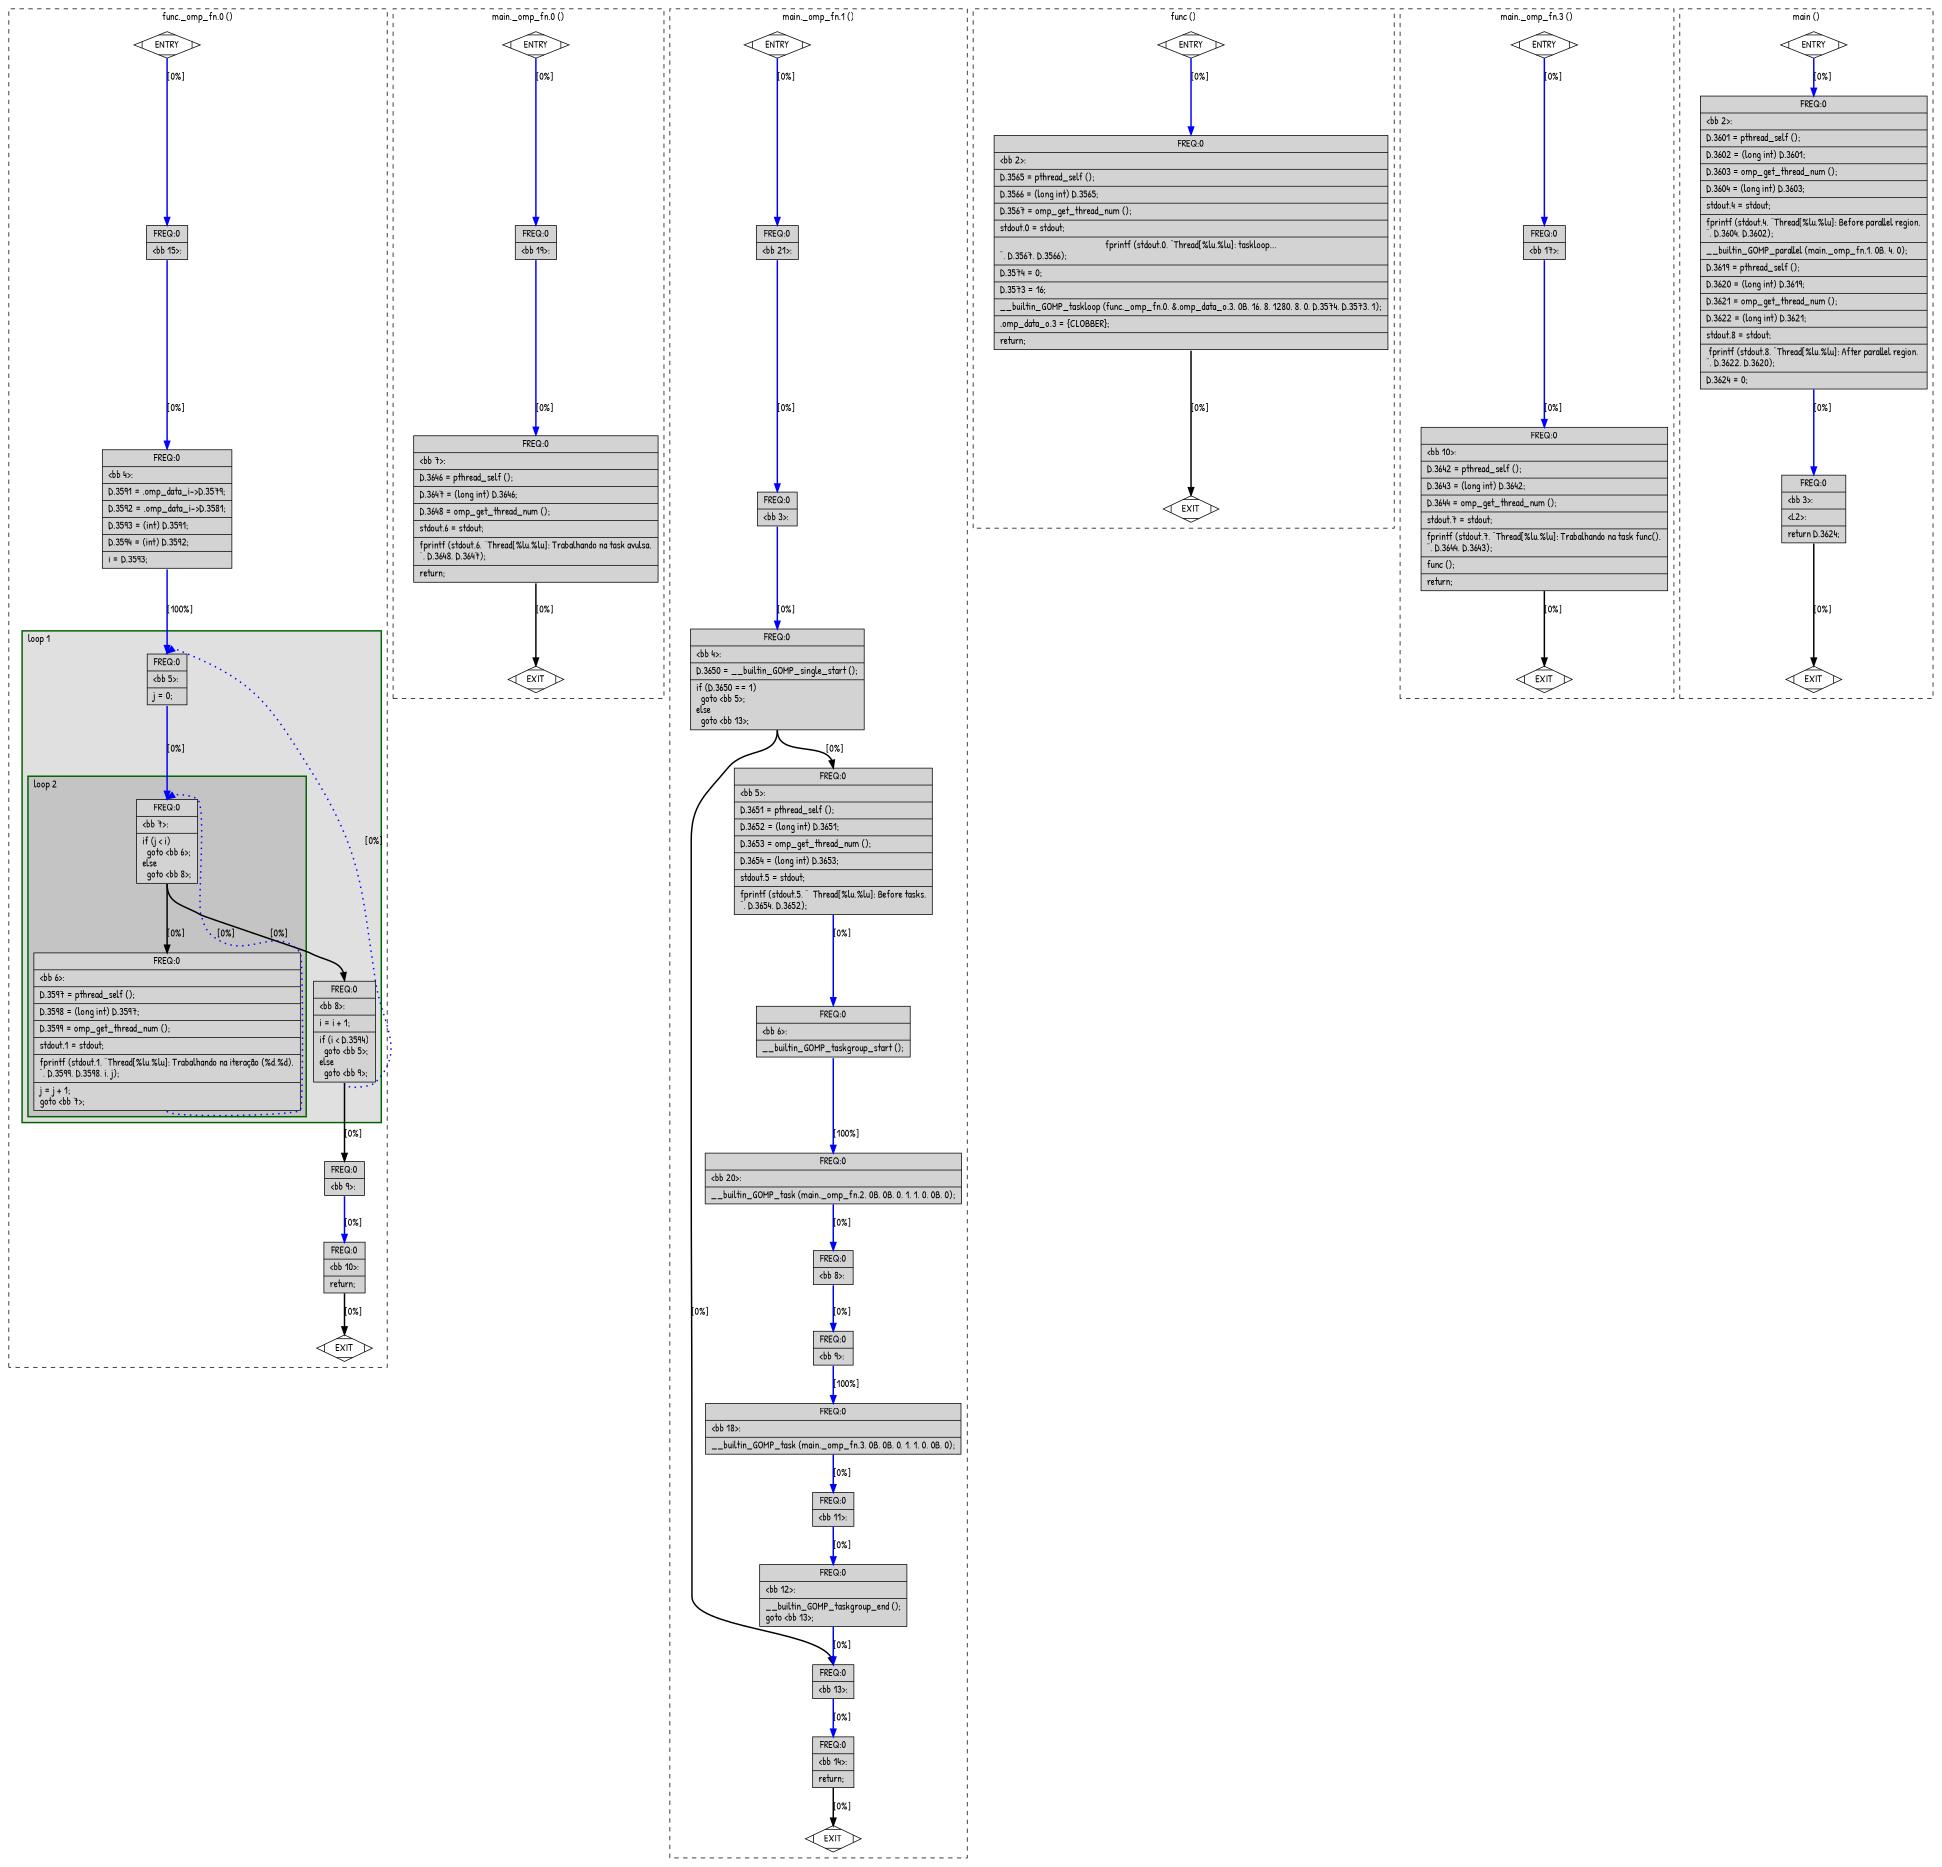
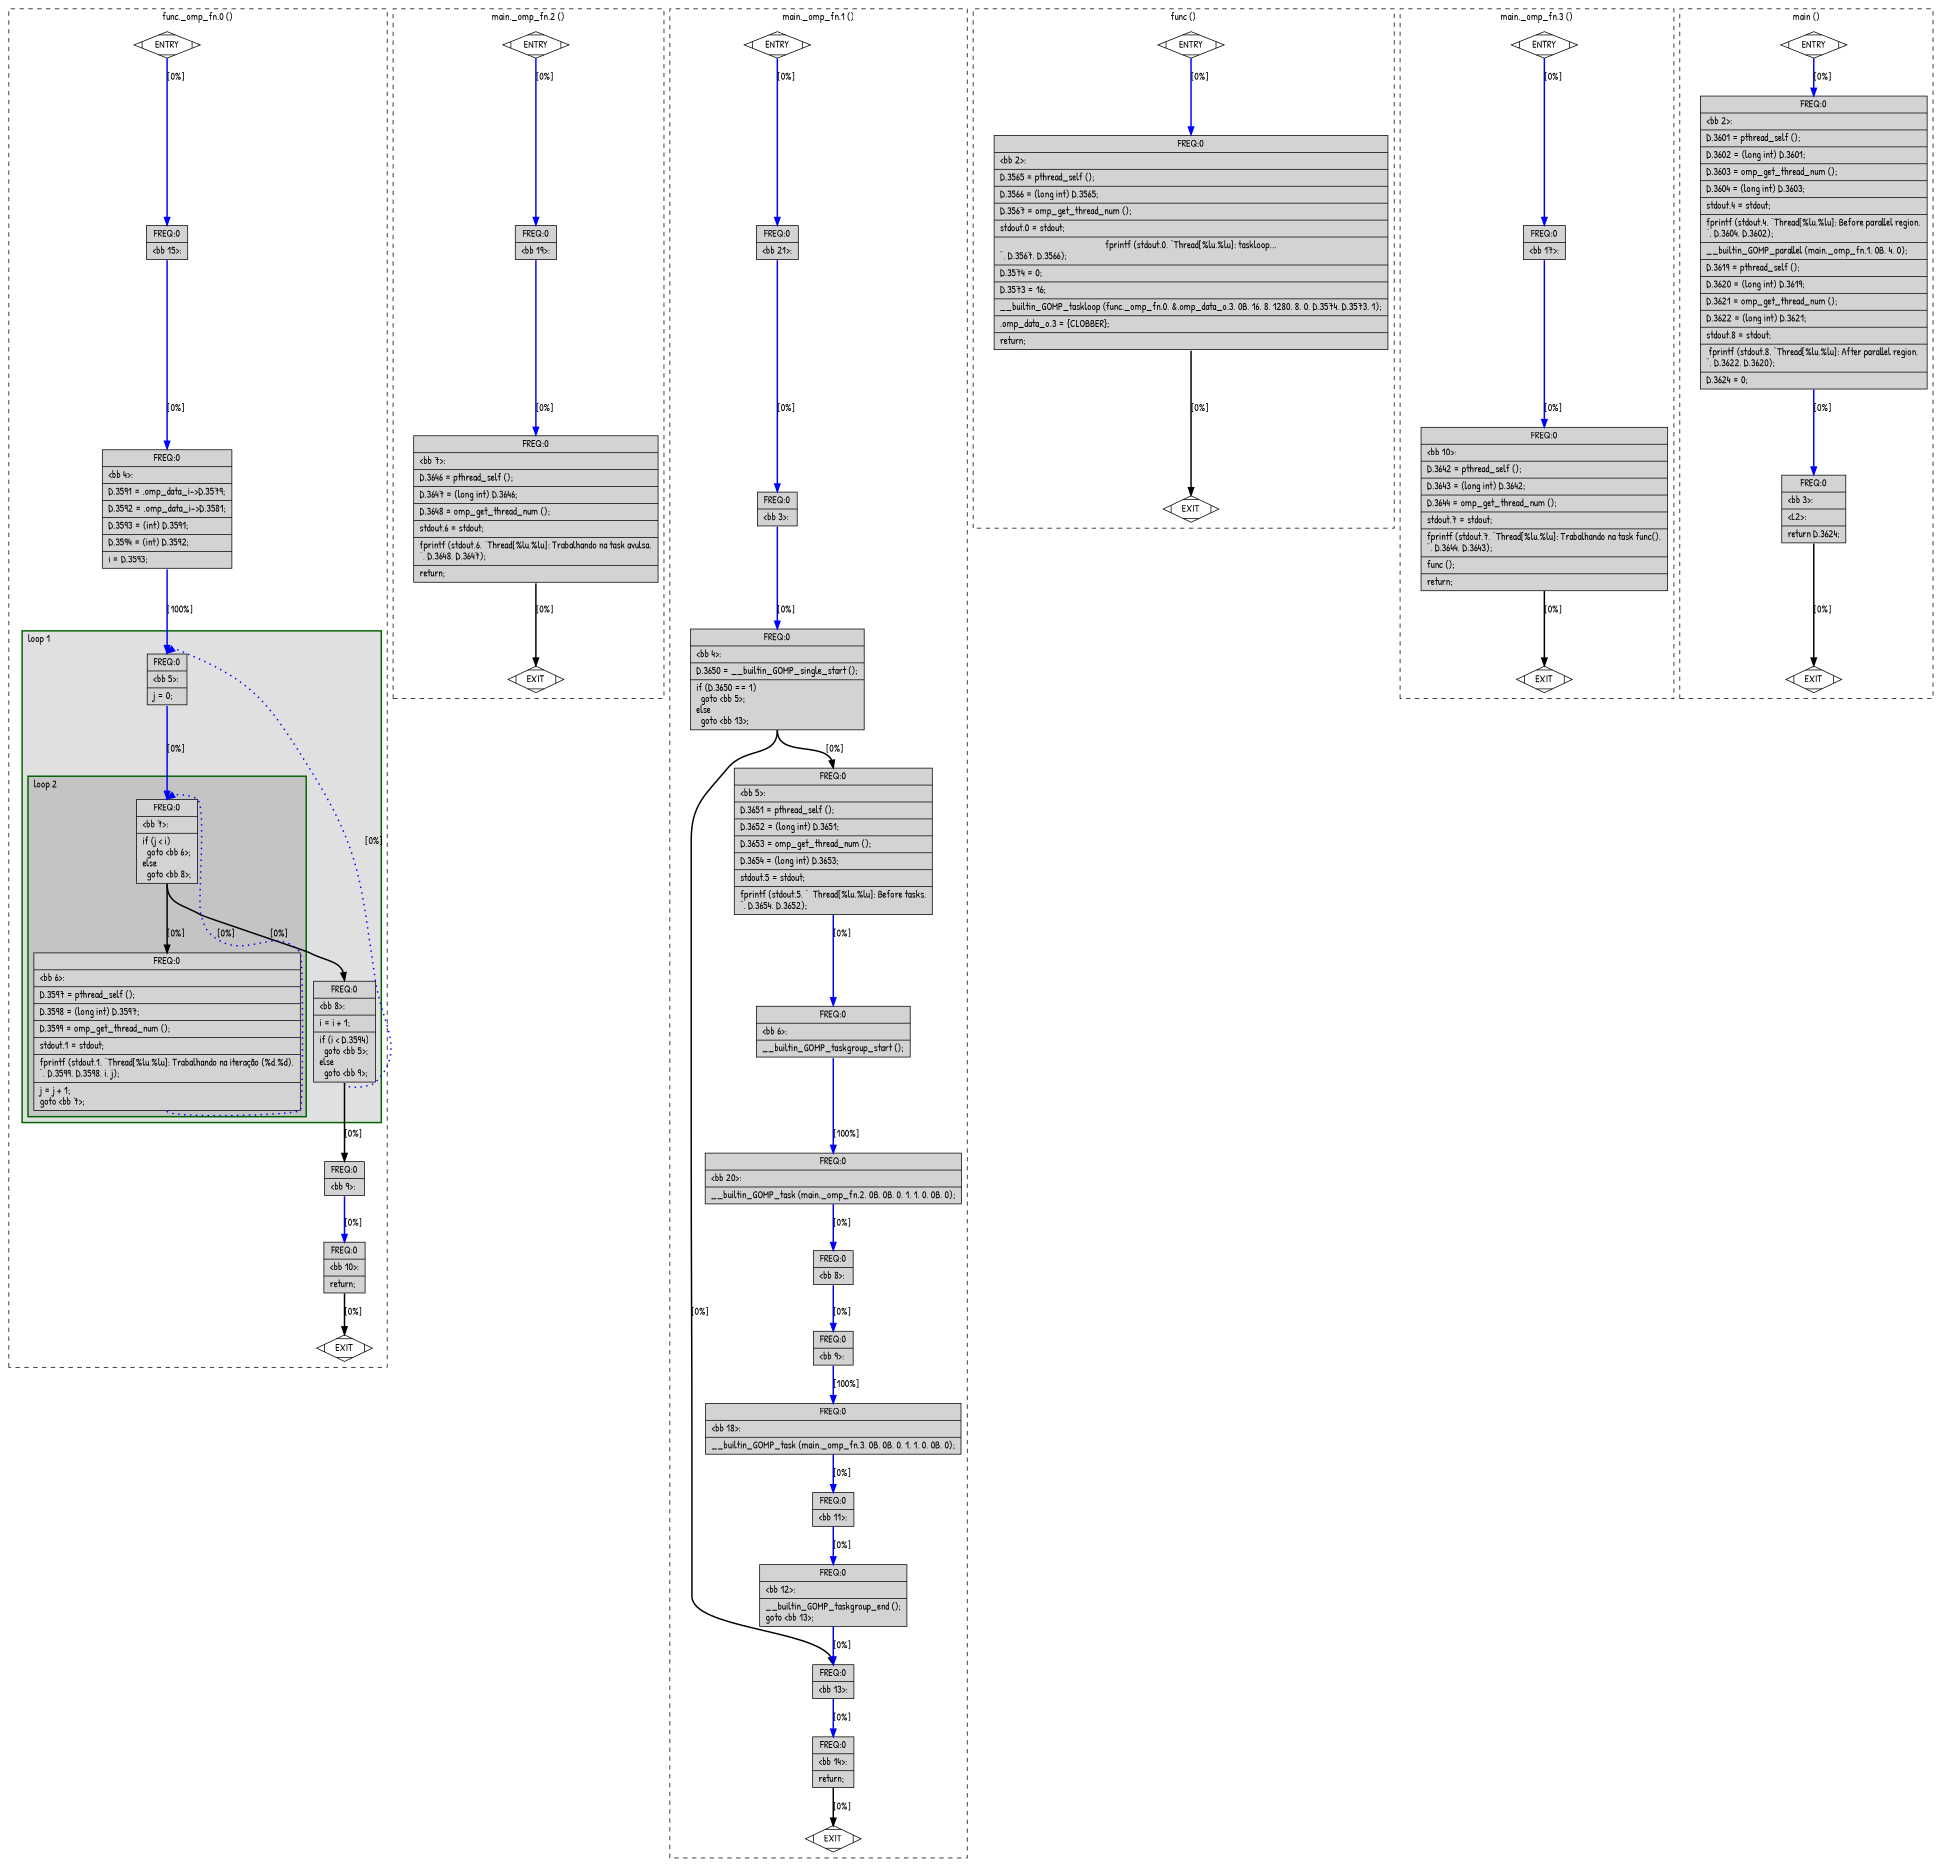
cluster "main._omp_fn.0 ()": label "main._omp_fn.0 ()" -> "main._omp_fn.2 ()"
